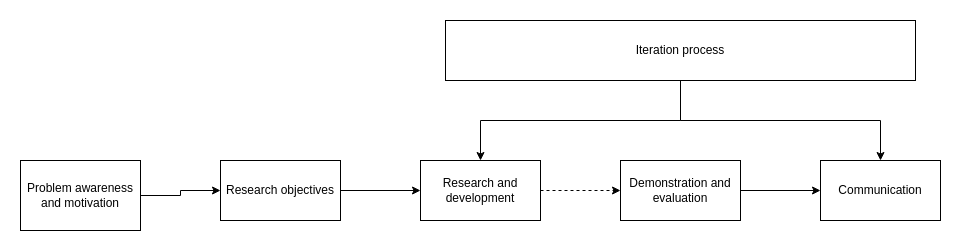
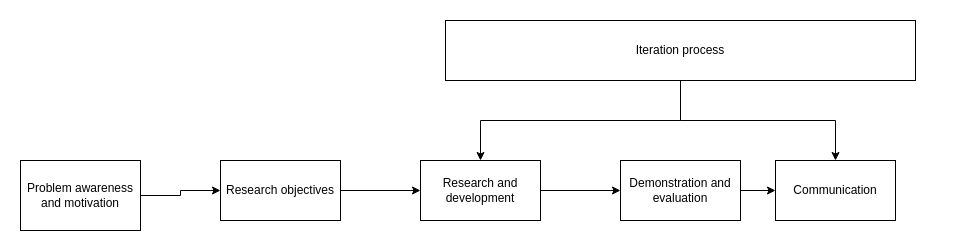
edge "Research and development" -> "Demonstration and evaluation": style dashed -> solid
node "Communication": moved (881, 191) -> (836, 191)
